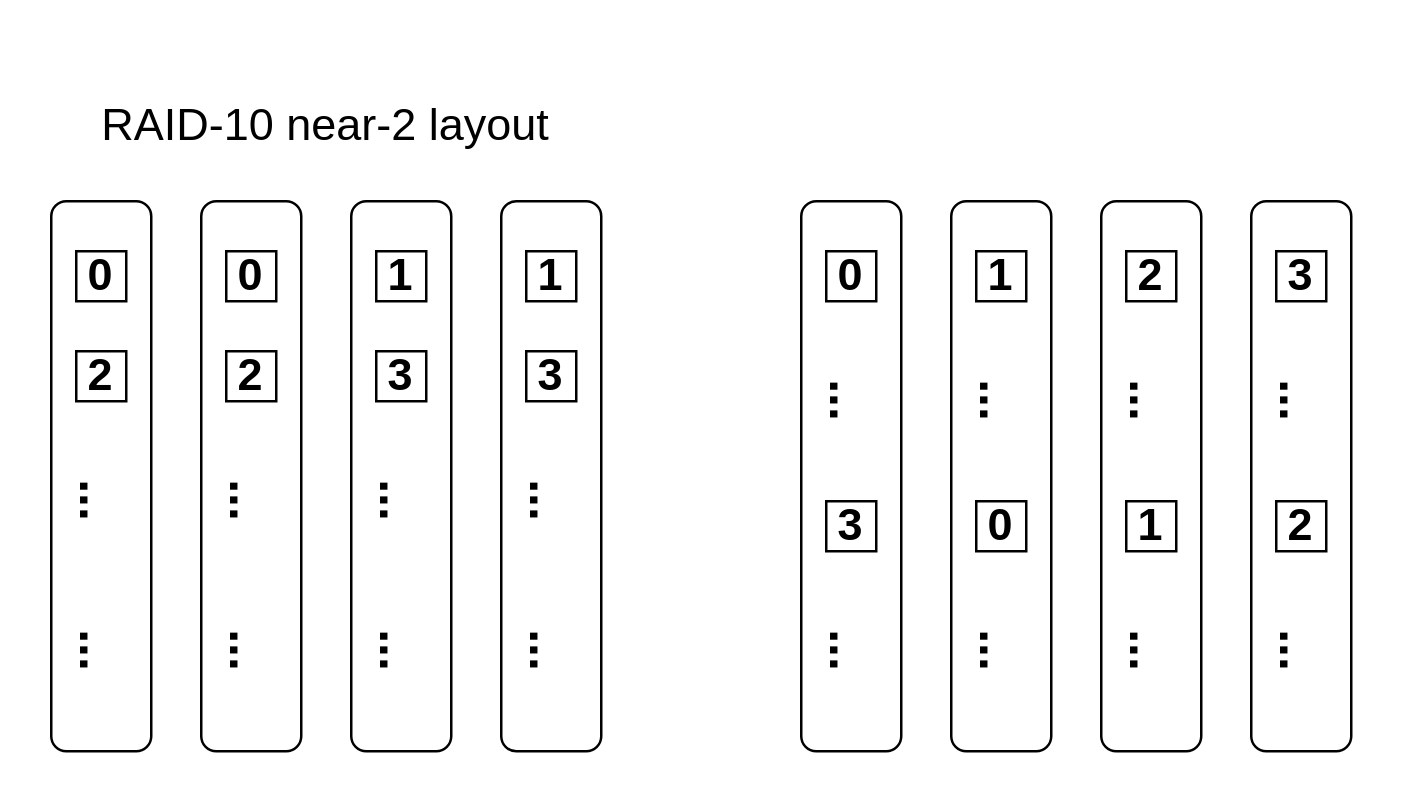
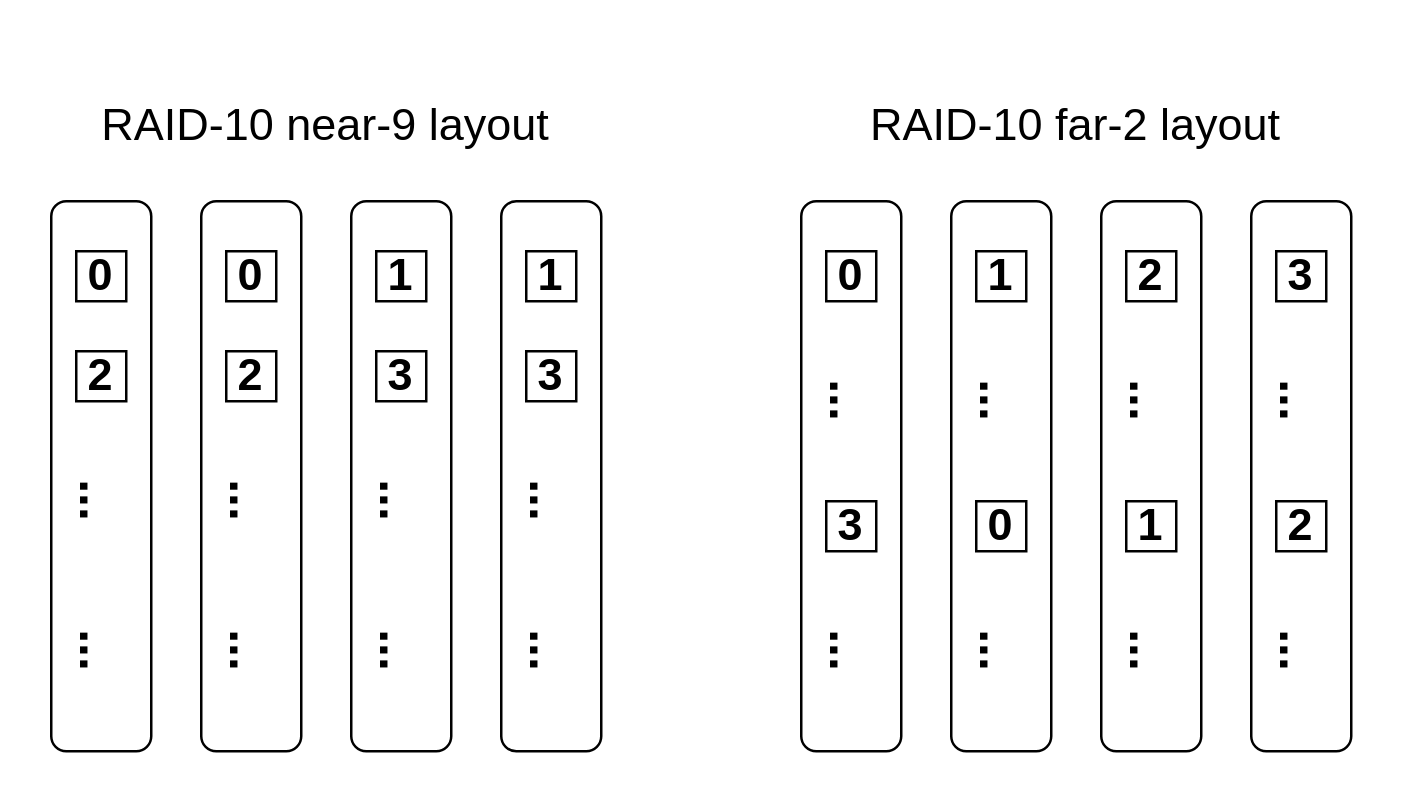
node "RAID-10 near-2 layout": label "RAID-10 near-2 layout" -> "RAID-10 near-9 layout"
node "RAID-10 far-2 layout": added
